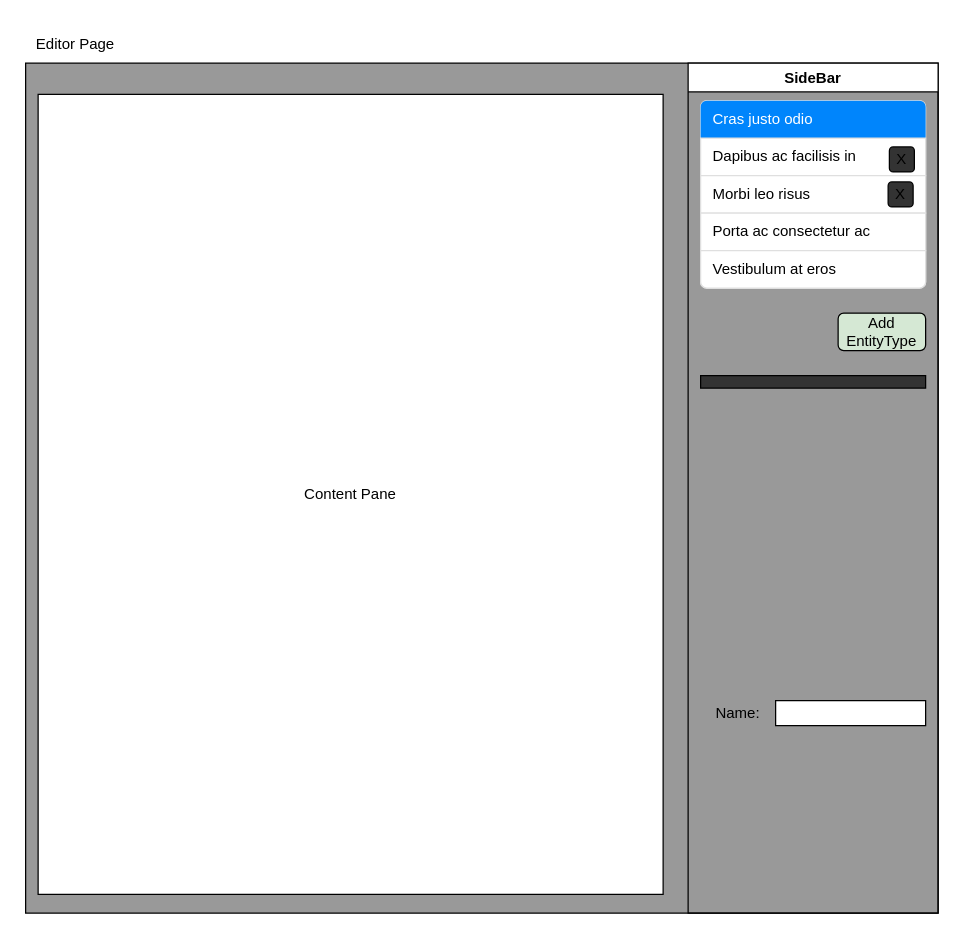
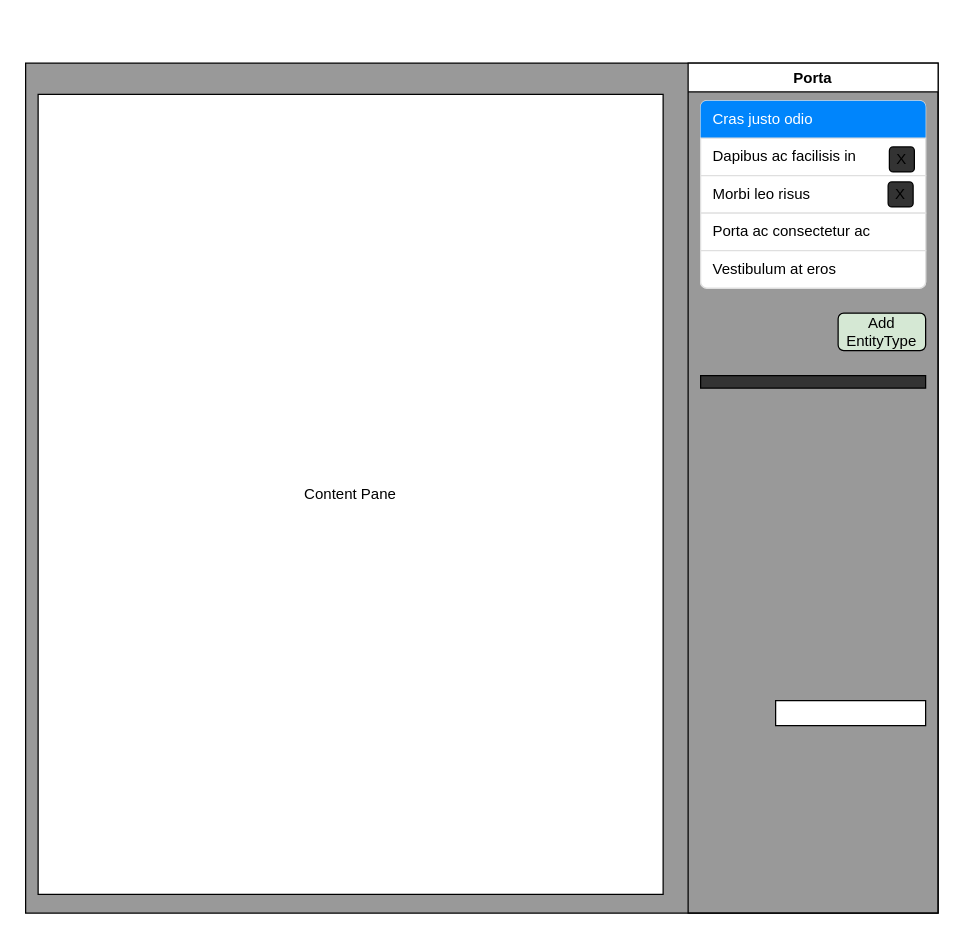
node "Editor Page": removed
node "SideBar": label "SideBar" -> "Porta"
node "Name:": removed
